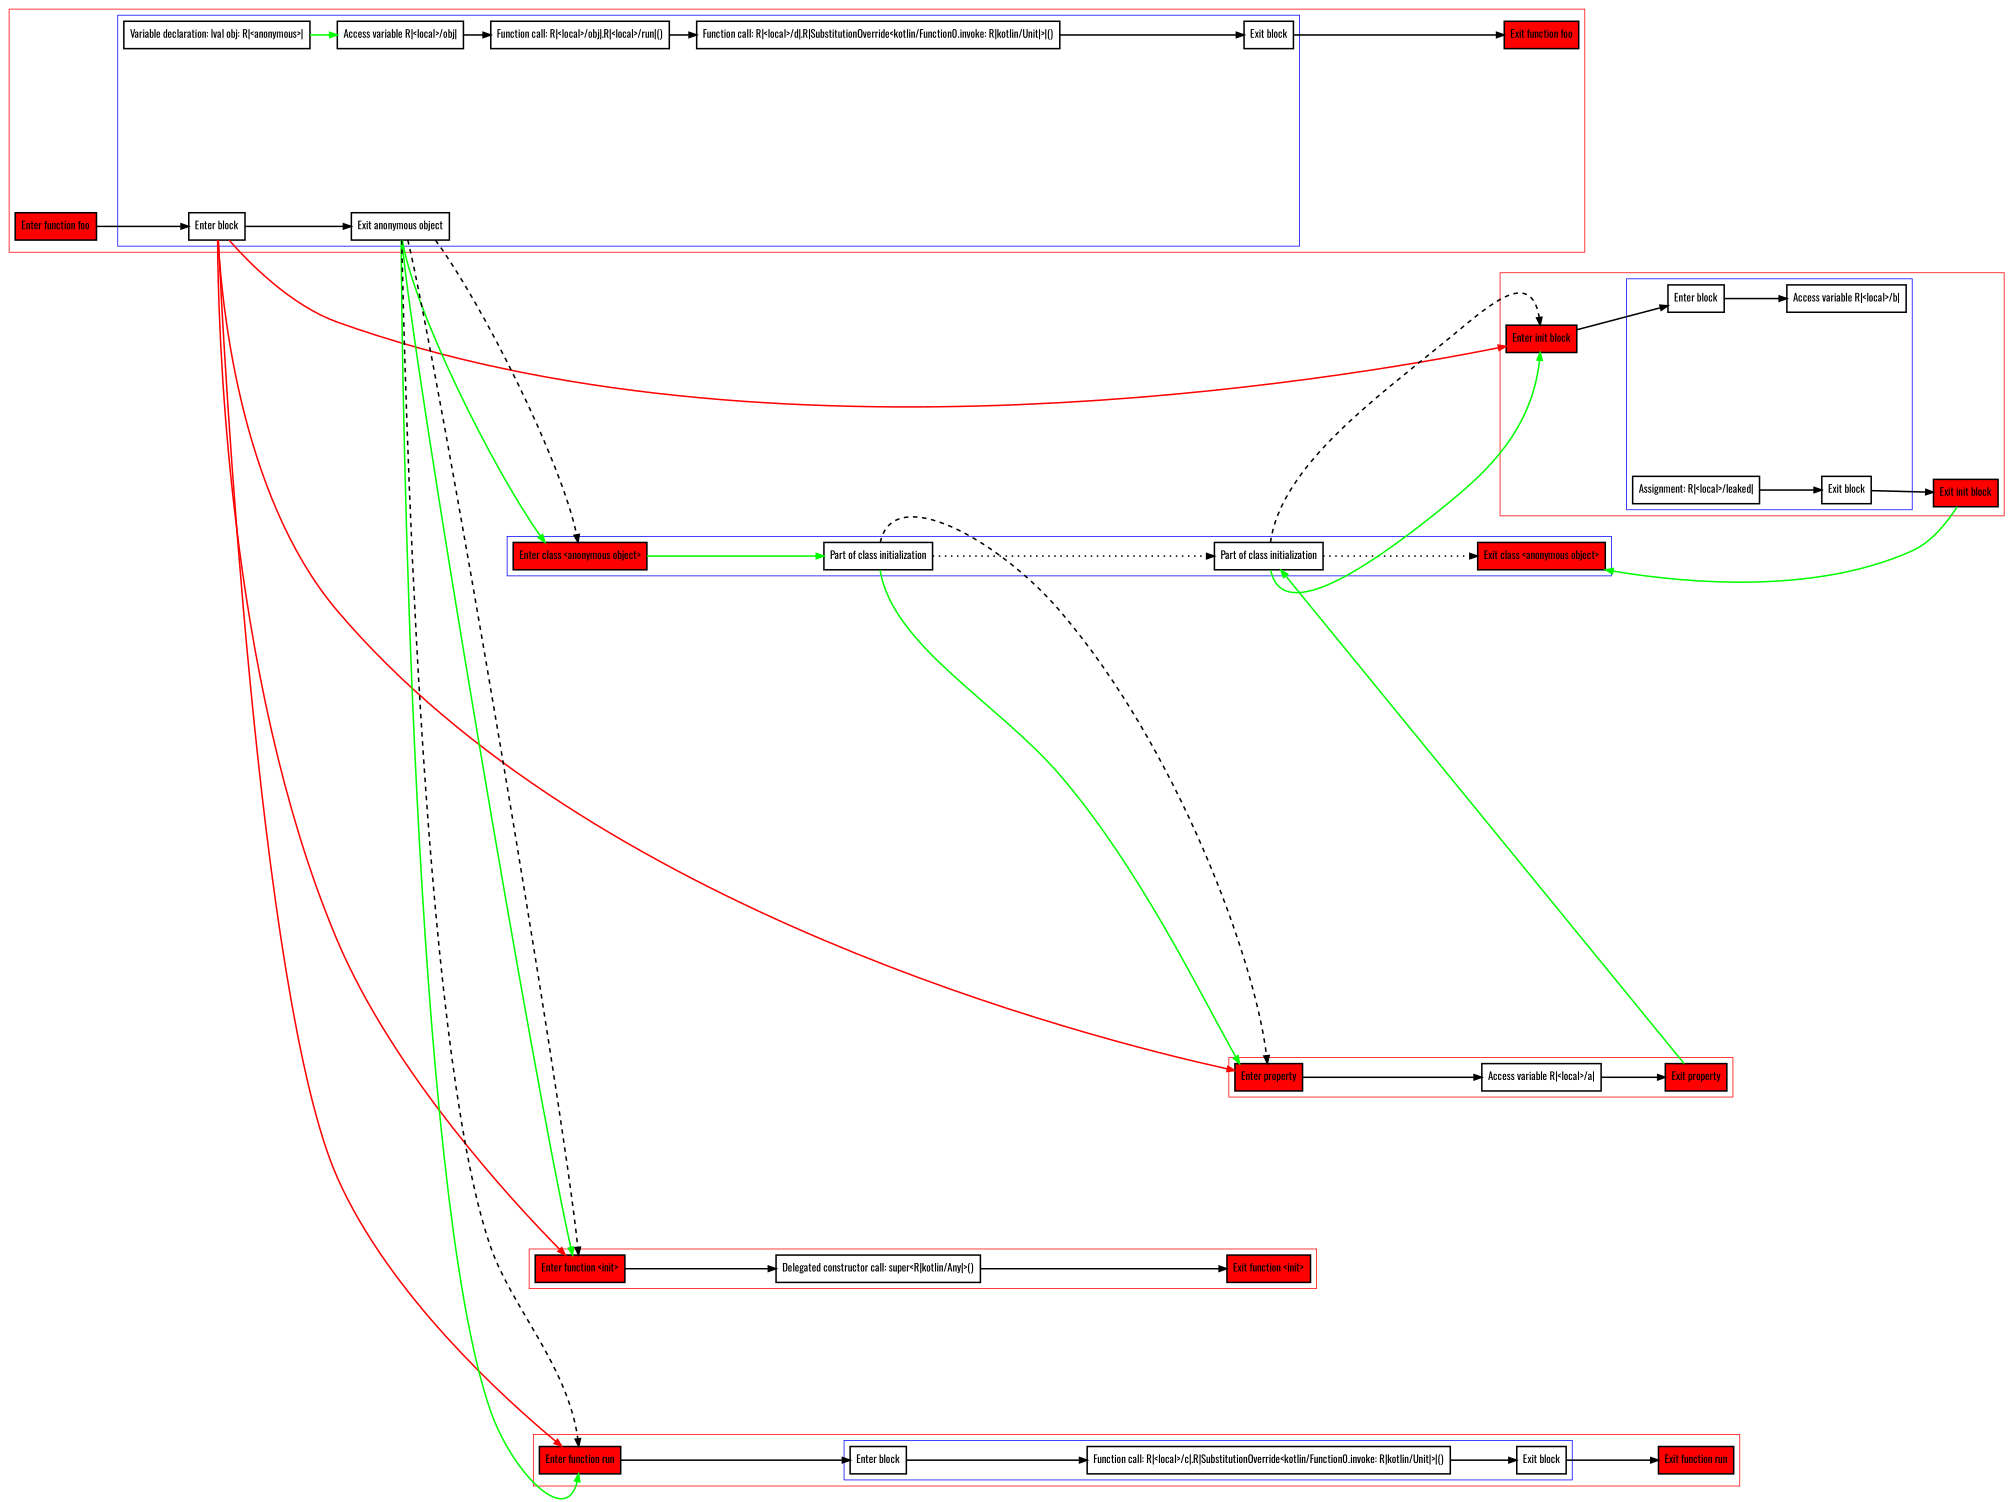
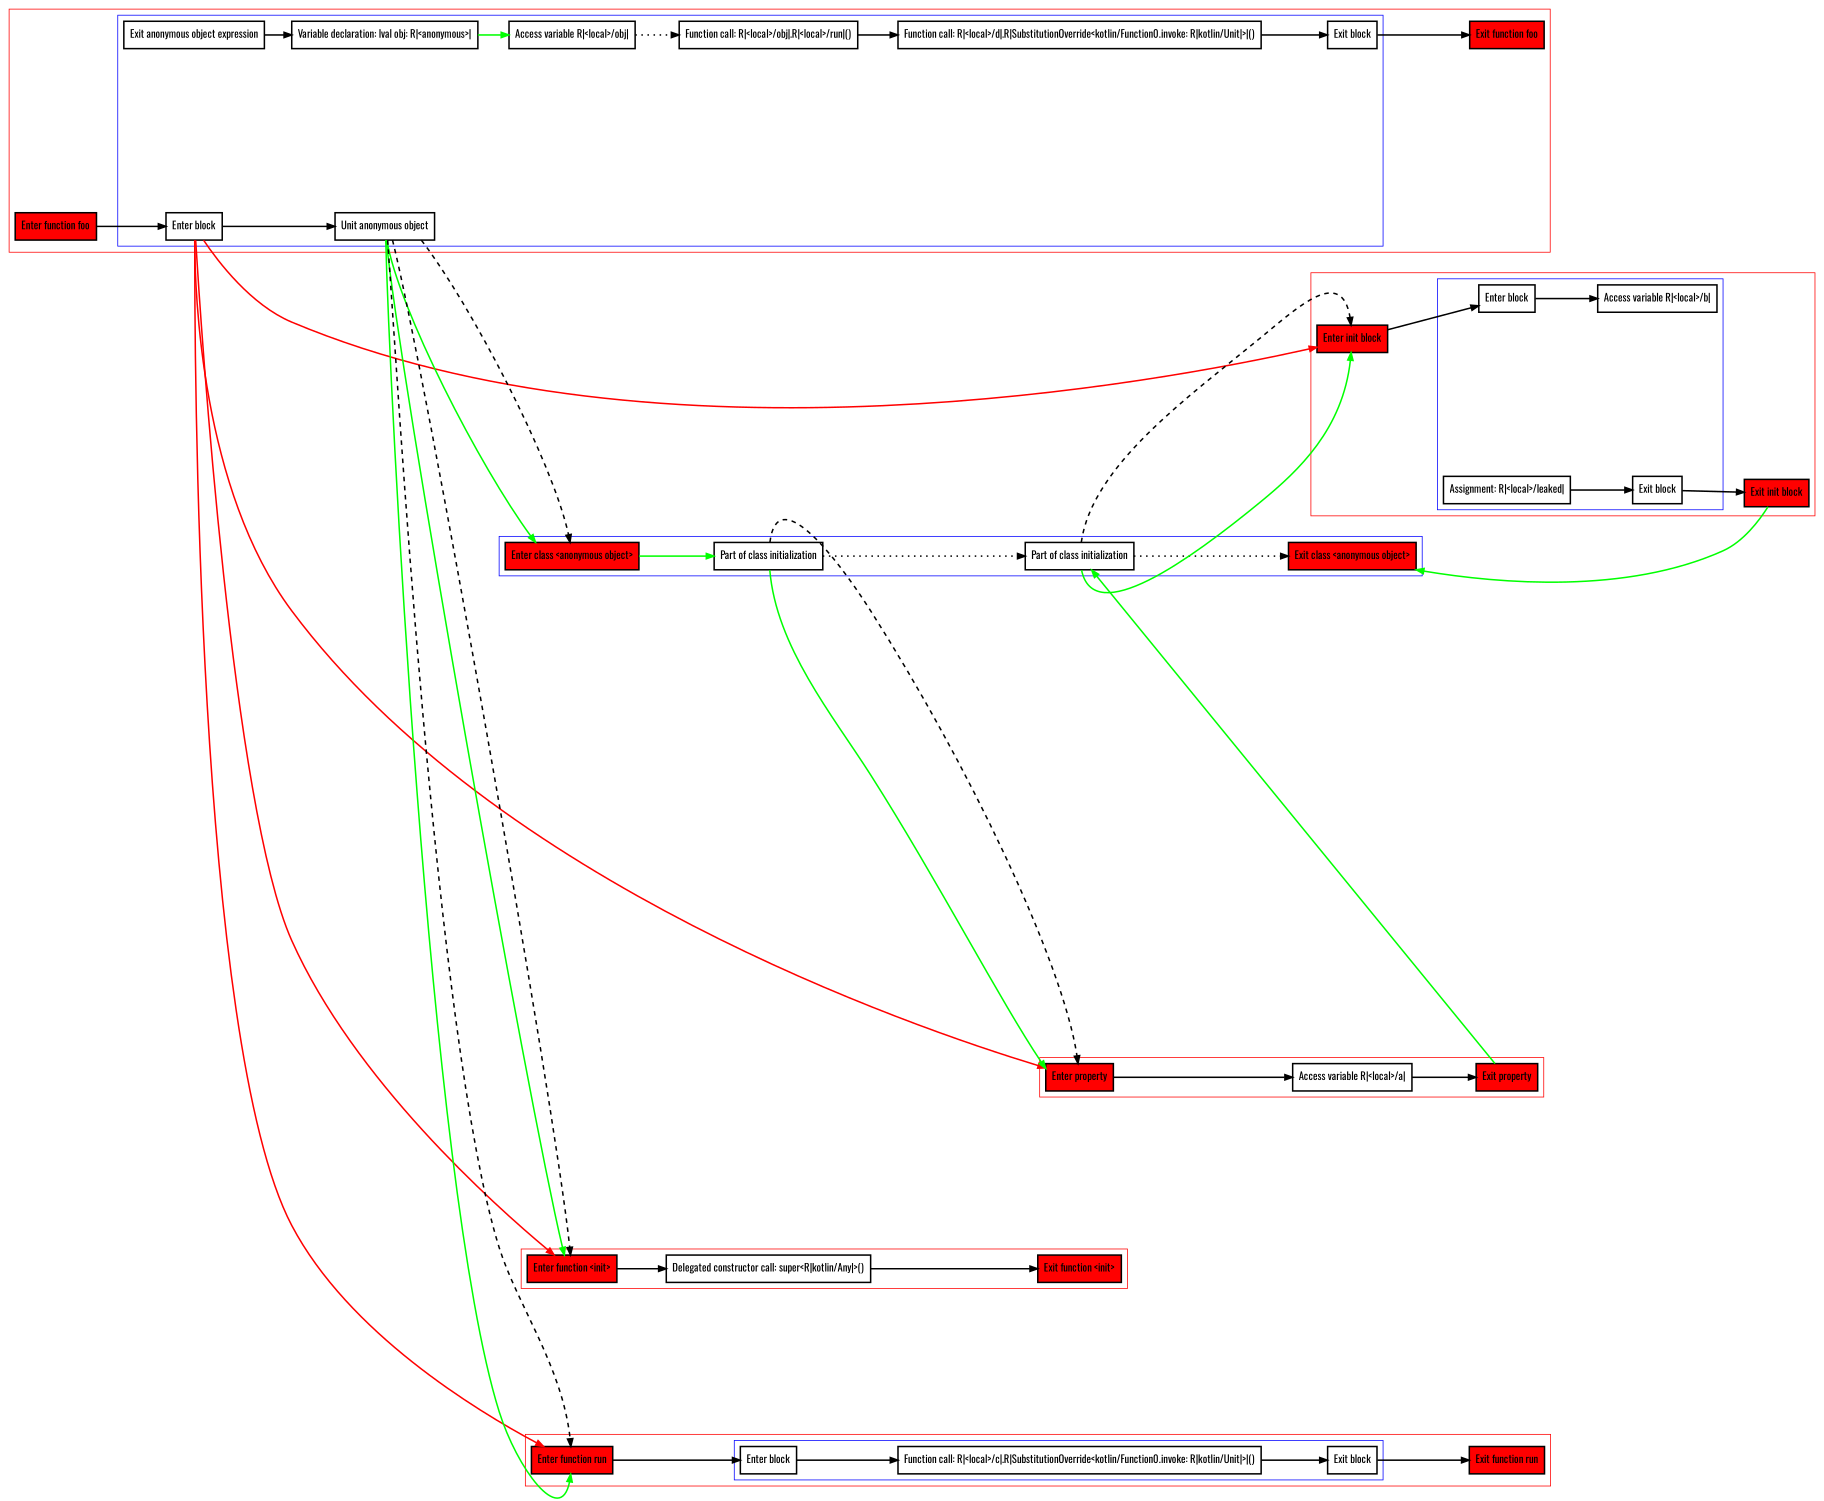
node "Exit anonymous object expression": added
edge "Access variable R|<local>/obj|" -> "Function call: R|<local>/obj|.R|<local>/run|()": style solid -> dotted
node "Exit anonymous object": label "Exit anonymous object" -> "Unit anonymous object"
